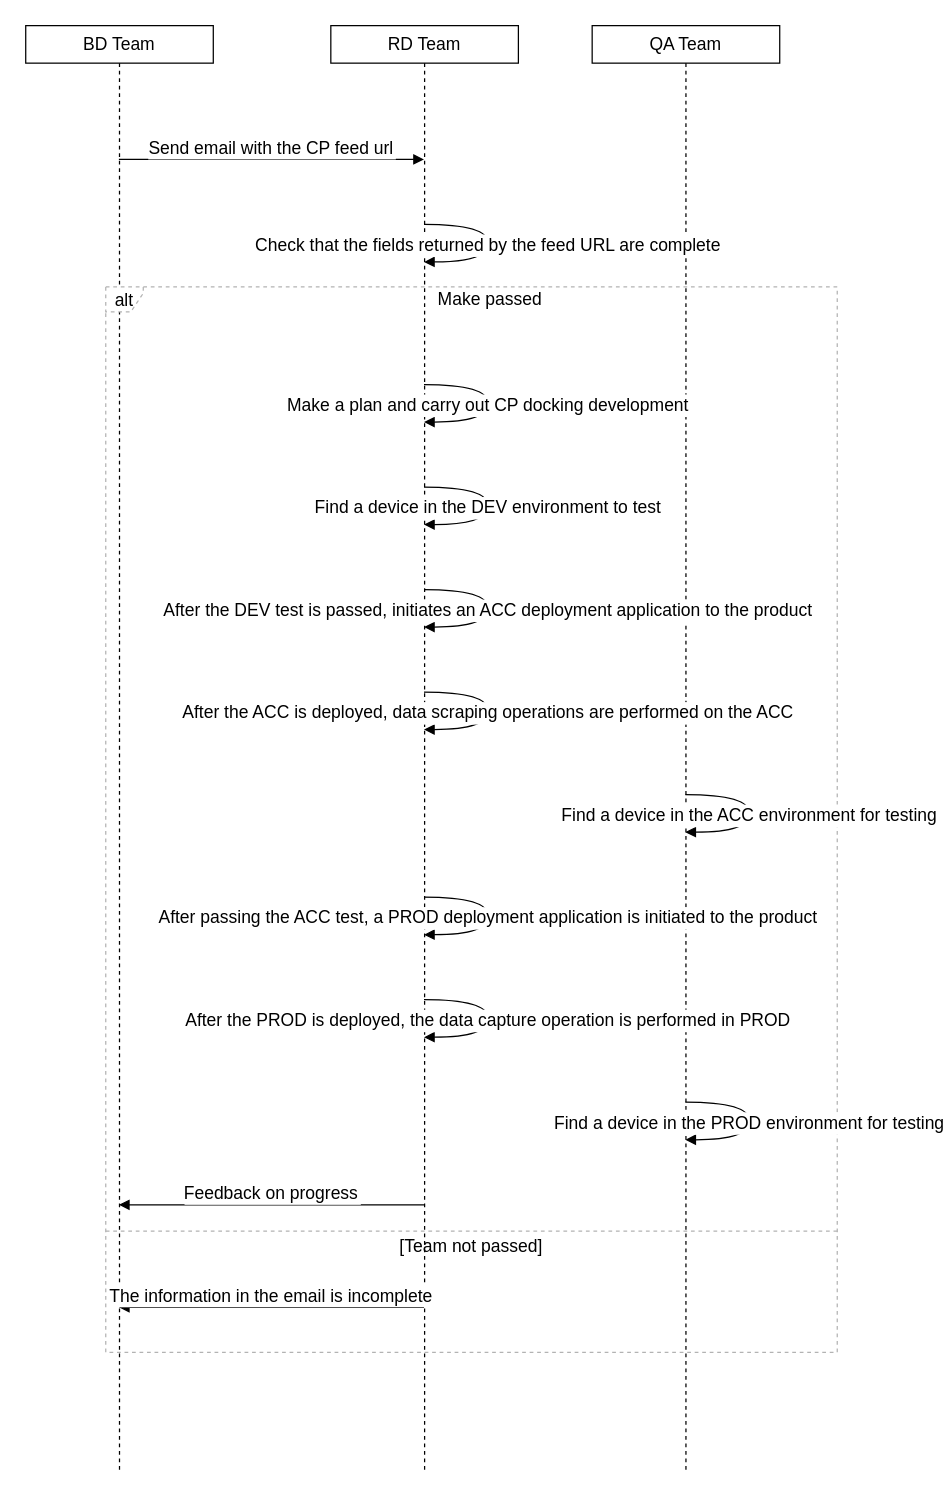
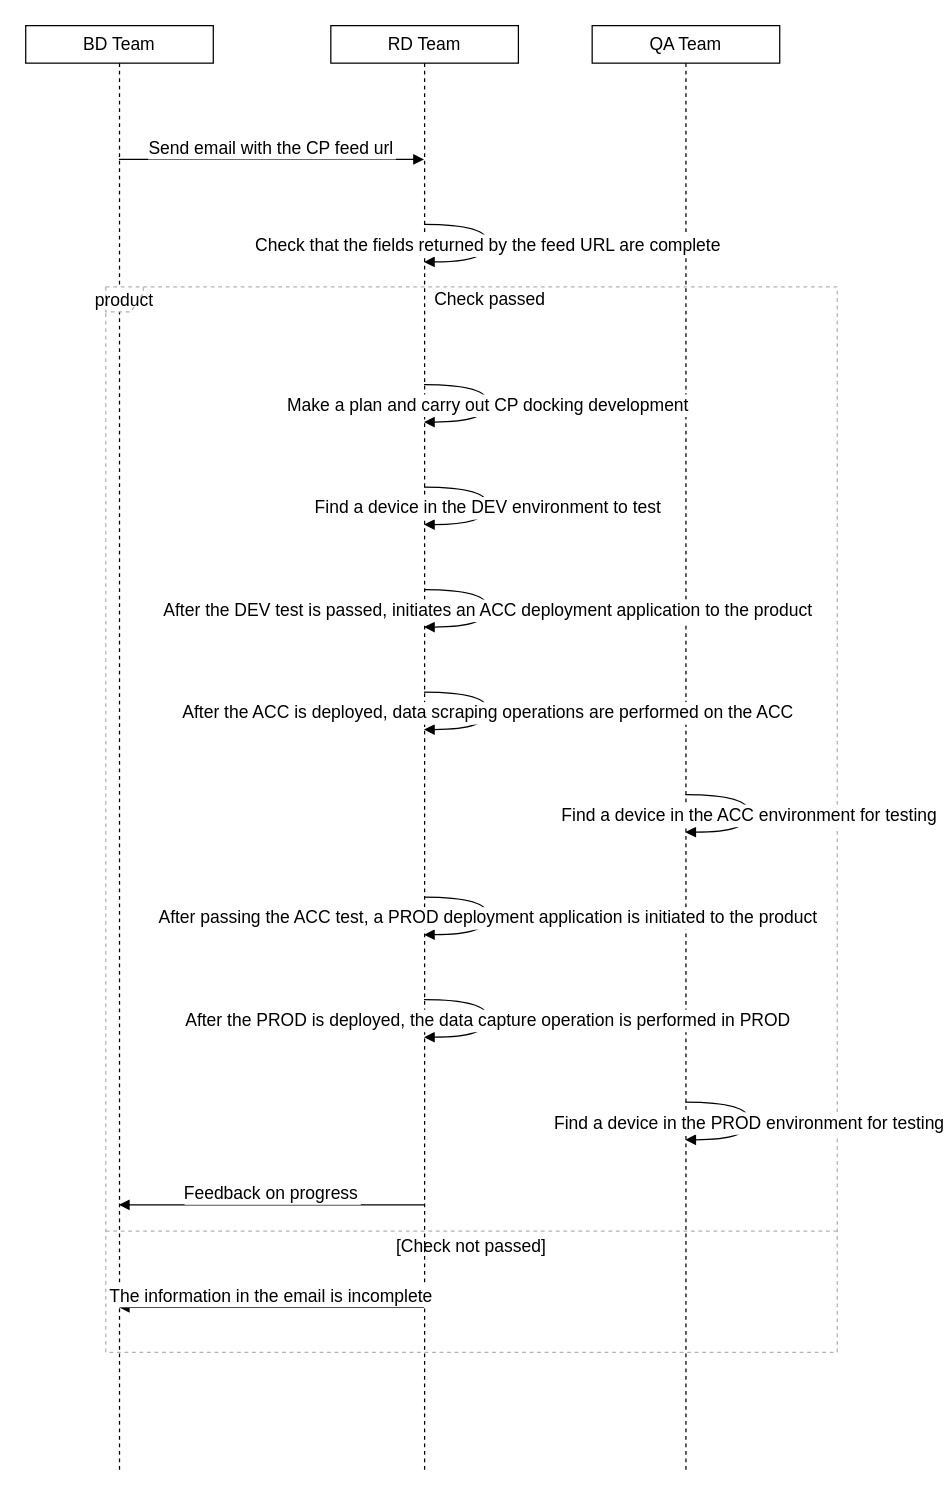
node "Make passed": label "Make passed" -> "Check passed"
node "alt": label "alt" -> "product"
node "[Team not passed]": label "[Team not passed]" -> "[Check not passed]"
